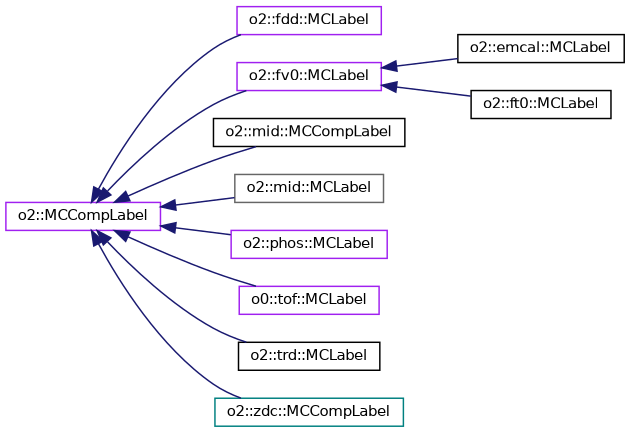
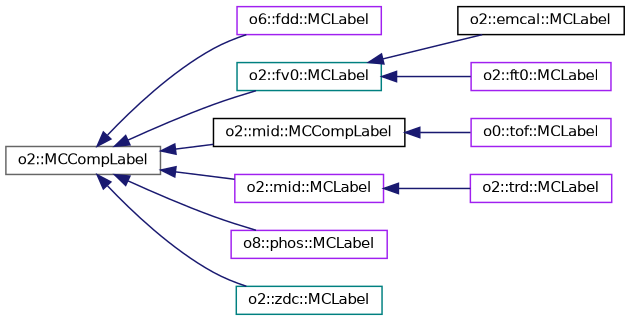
node "o2::fdd::MCLabel": label "o2::fdd::MCLabel" -> "o6::fdd::MCLabel"
node "o2::fv0::MCLabel": color purple -> teal
node "o2::ft0::MCLabel": color black -> purple
node "o2::mid::MCLabel": color gray40 -> purple
node "o2::MCCompLabel": color purple -> gray40
node "o2::phos::MCLabel": label "o2::phos::MCLabel" -> "o8::phos::MCLabel"
edge "o0::tof::MCLabel" -> "o2::MCCompLabel": now "o0::tof::MCLabel" -> "o2::mid::MCCompLabel"
edge "o2::trd::MCLabel" -> "o2::MCCompLabel": now "o2::trd::MCLabel" -> "o2::mid::MCLabel"
node "o2::trd::MCLabel": color black -> purple
node "o2::zdc::MCCompLabel": label "o2::zdc::MCCompLabel" -> "o2::zdc::MCLabel"
